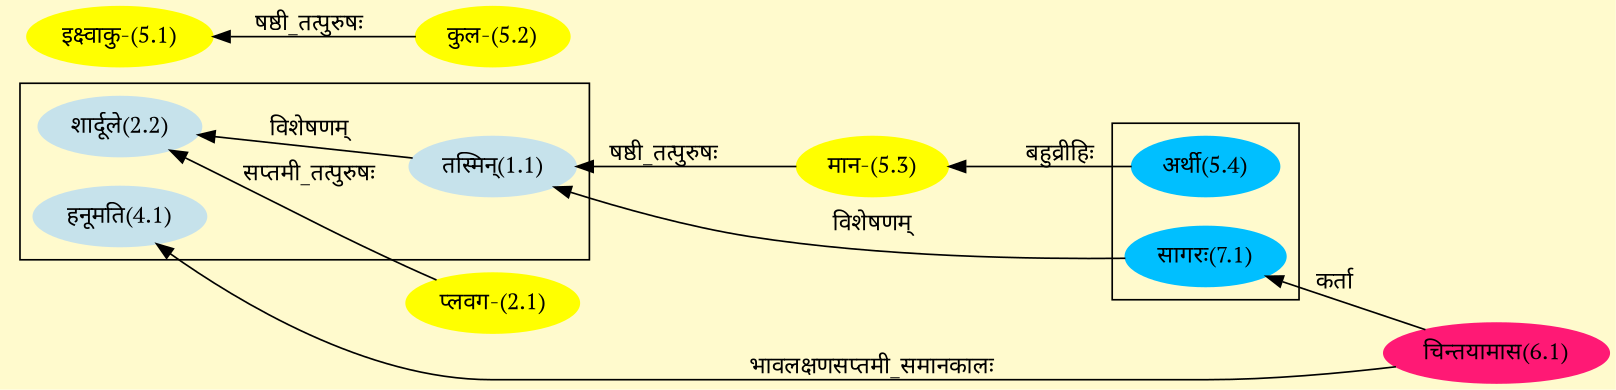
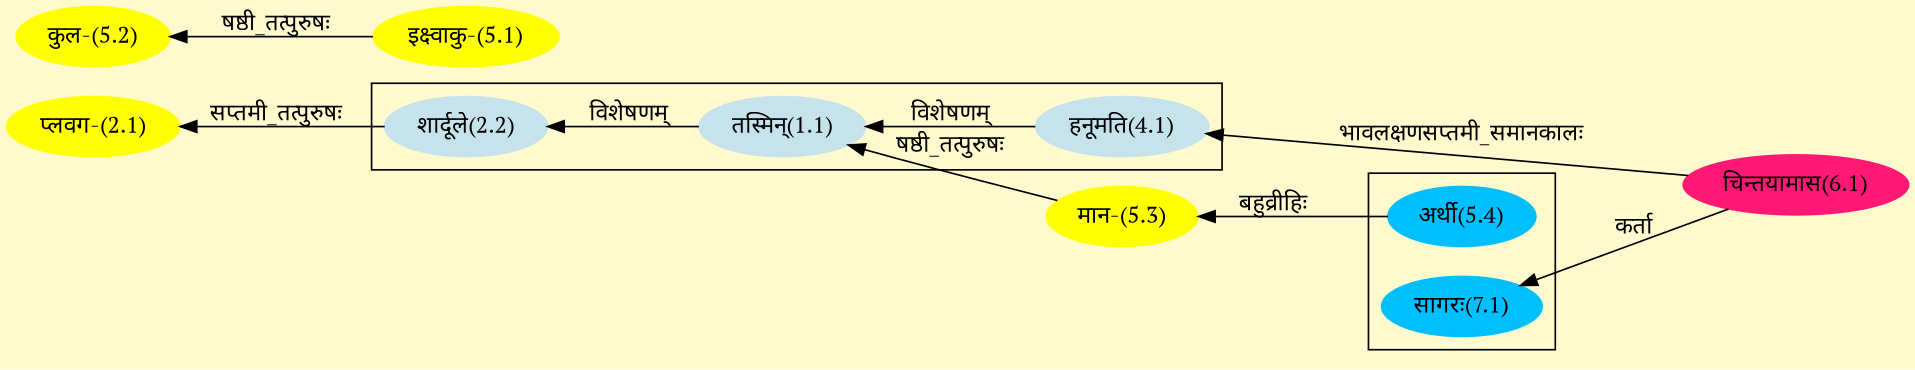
edge "कुल-(5.2)" -> "इक्ष्वाकु-(5.1)": reversed
edge "प्लवग-(2.1)" -> "शार्दूले(2.2)": reversed
edge "सागरः(7.1)" -> "तस्मिन्(1.1)": now "हनूमति(4.1)" -> "तस्मिन्(1.1)"
